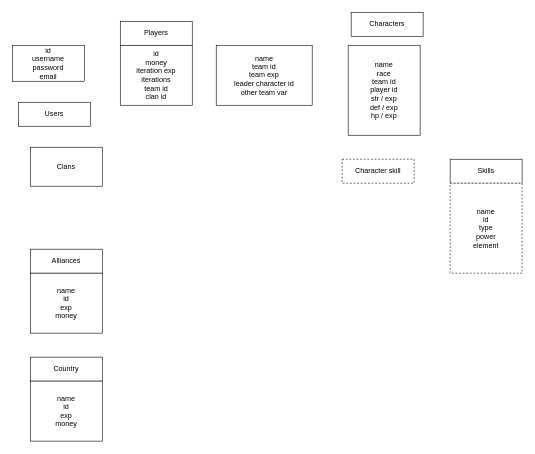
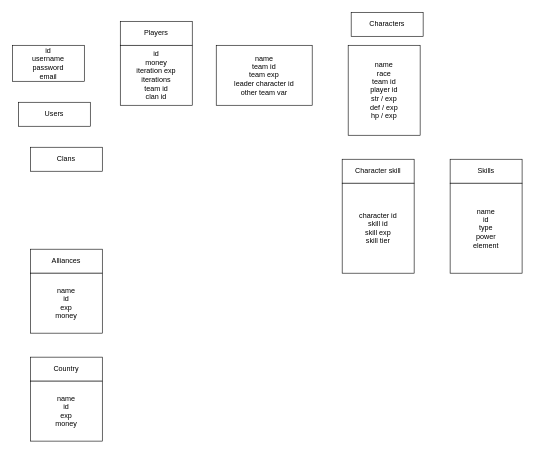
node "Clans": size 72x39 -> 72x24
node "Character skill": style dashed -> solid
node "character id skill id skill exp skill tier": added
node "name id type power element": style dashed -> solid
